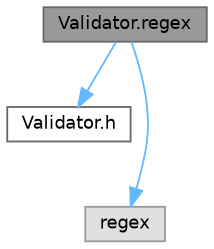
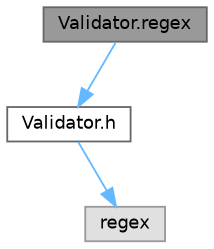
edge "Validator.regex" -> "regex": now "Validator.h" -> "regex"
